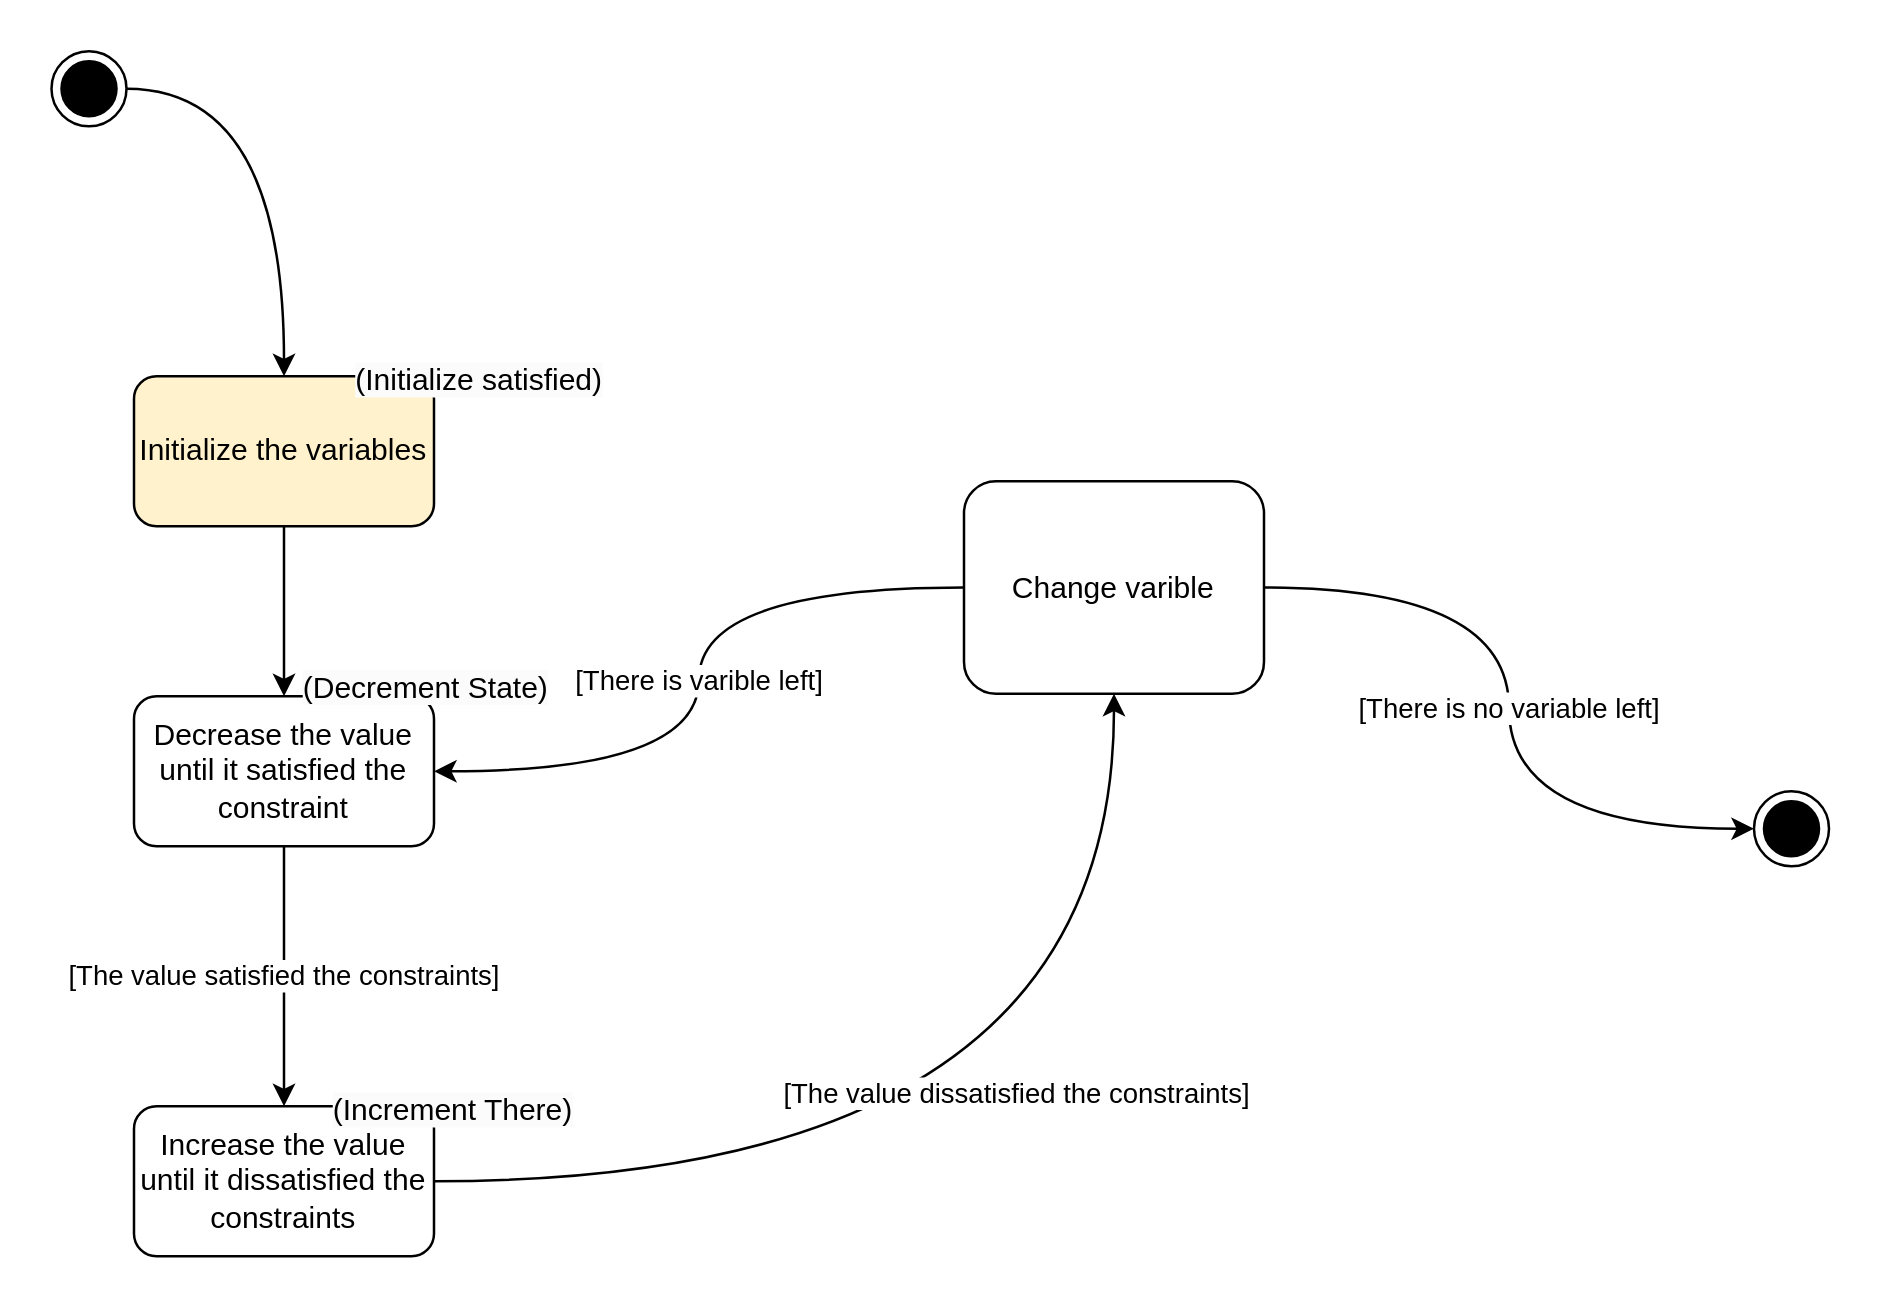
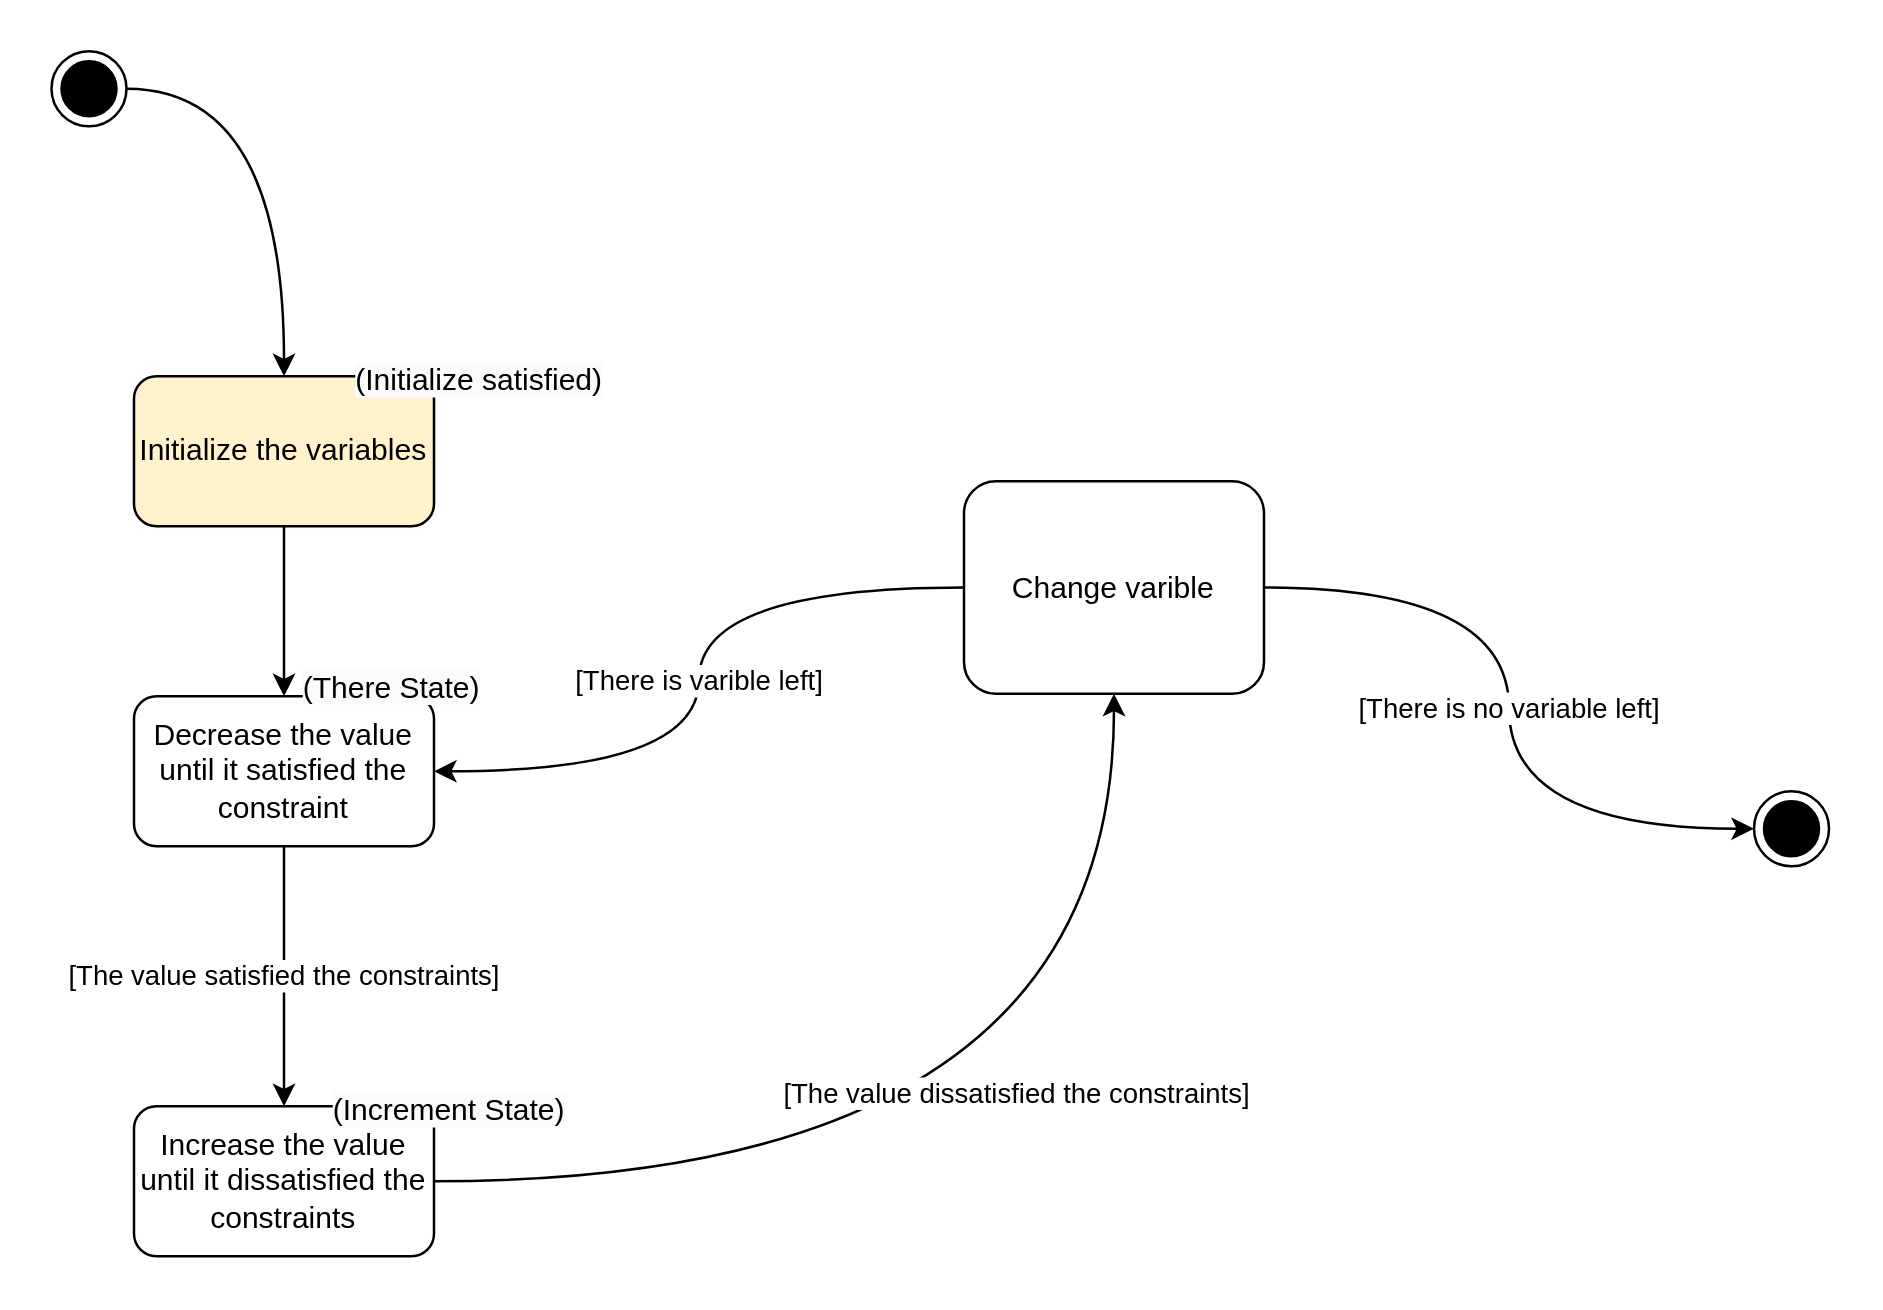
node "(Decrement State)": label "(Decrement State)" -> "(There State)"
node "(Increment There)": label "(Increment There)" -> "(Increment State)"
